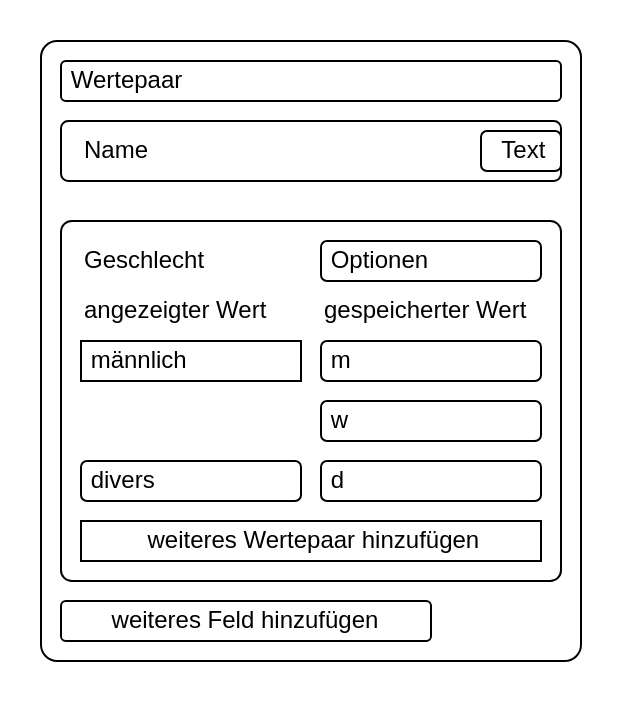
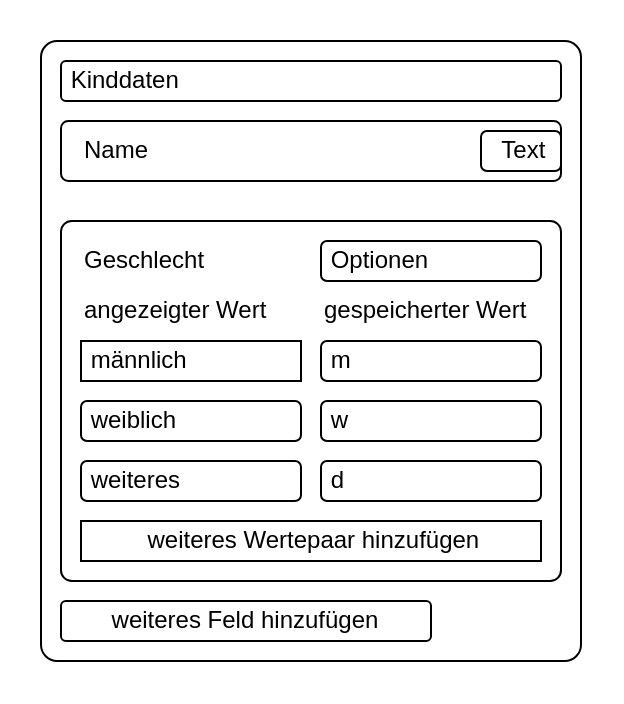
node "Wertepaar": label "Wertepaar" -> "Kinddaten"
node "weiblich": added
node "divers": label "divers" -> "weiteres"
